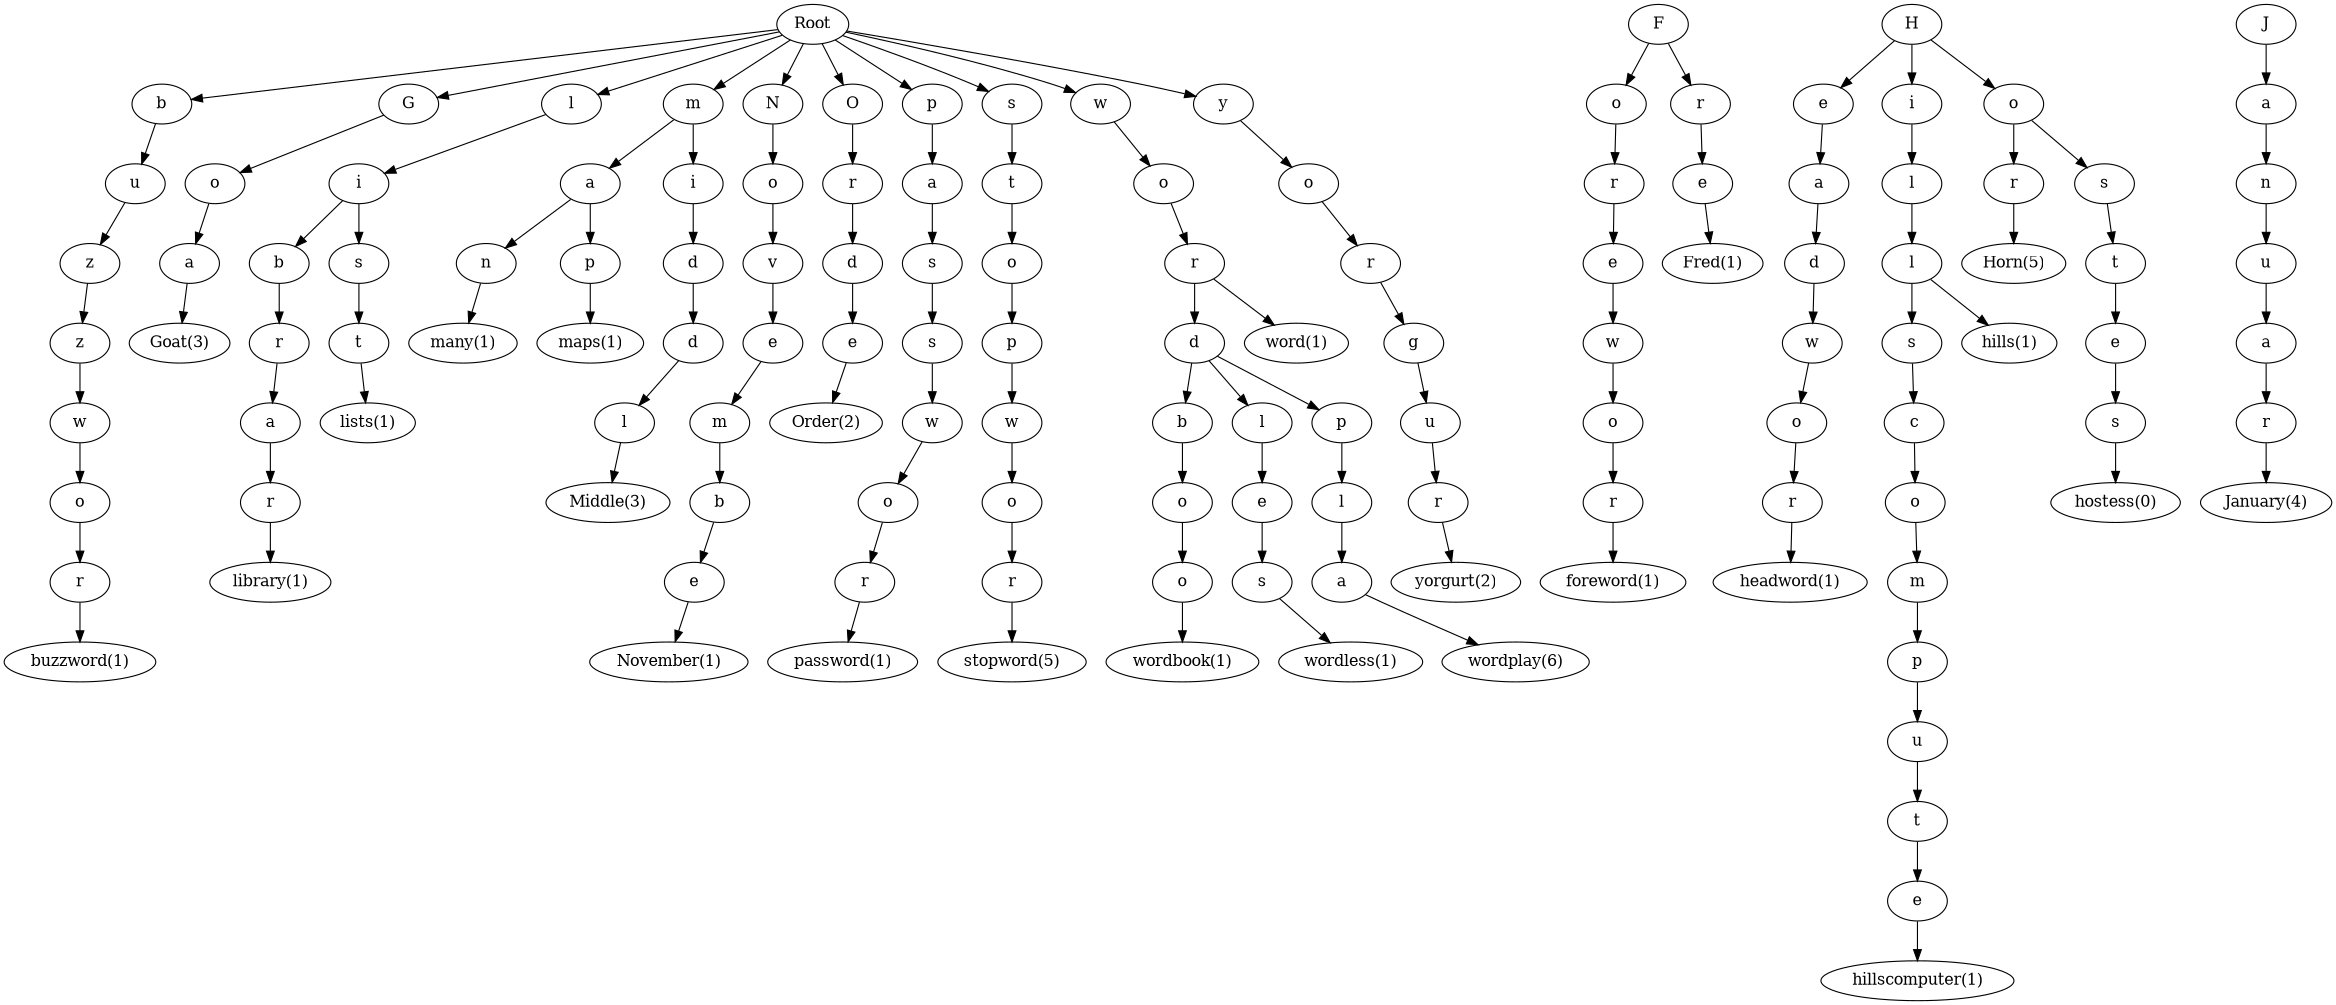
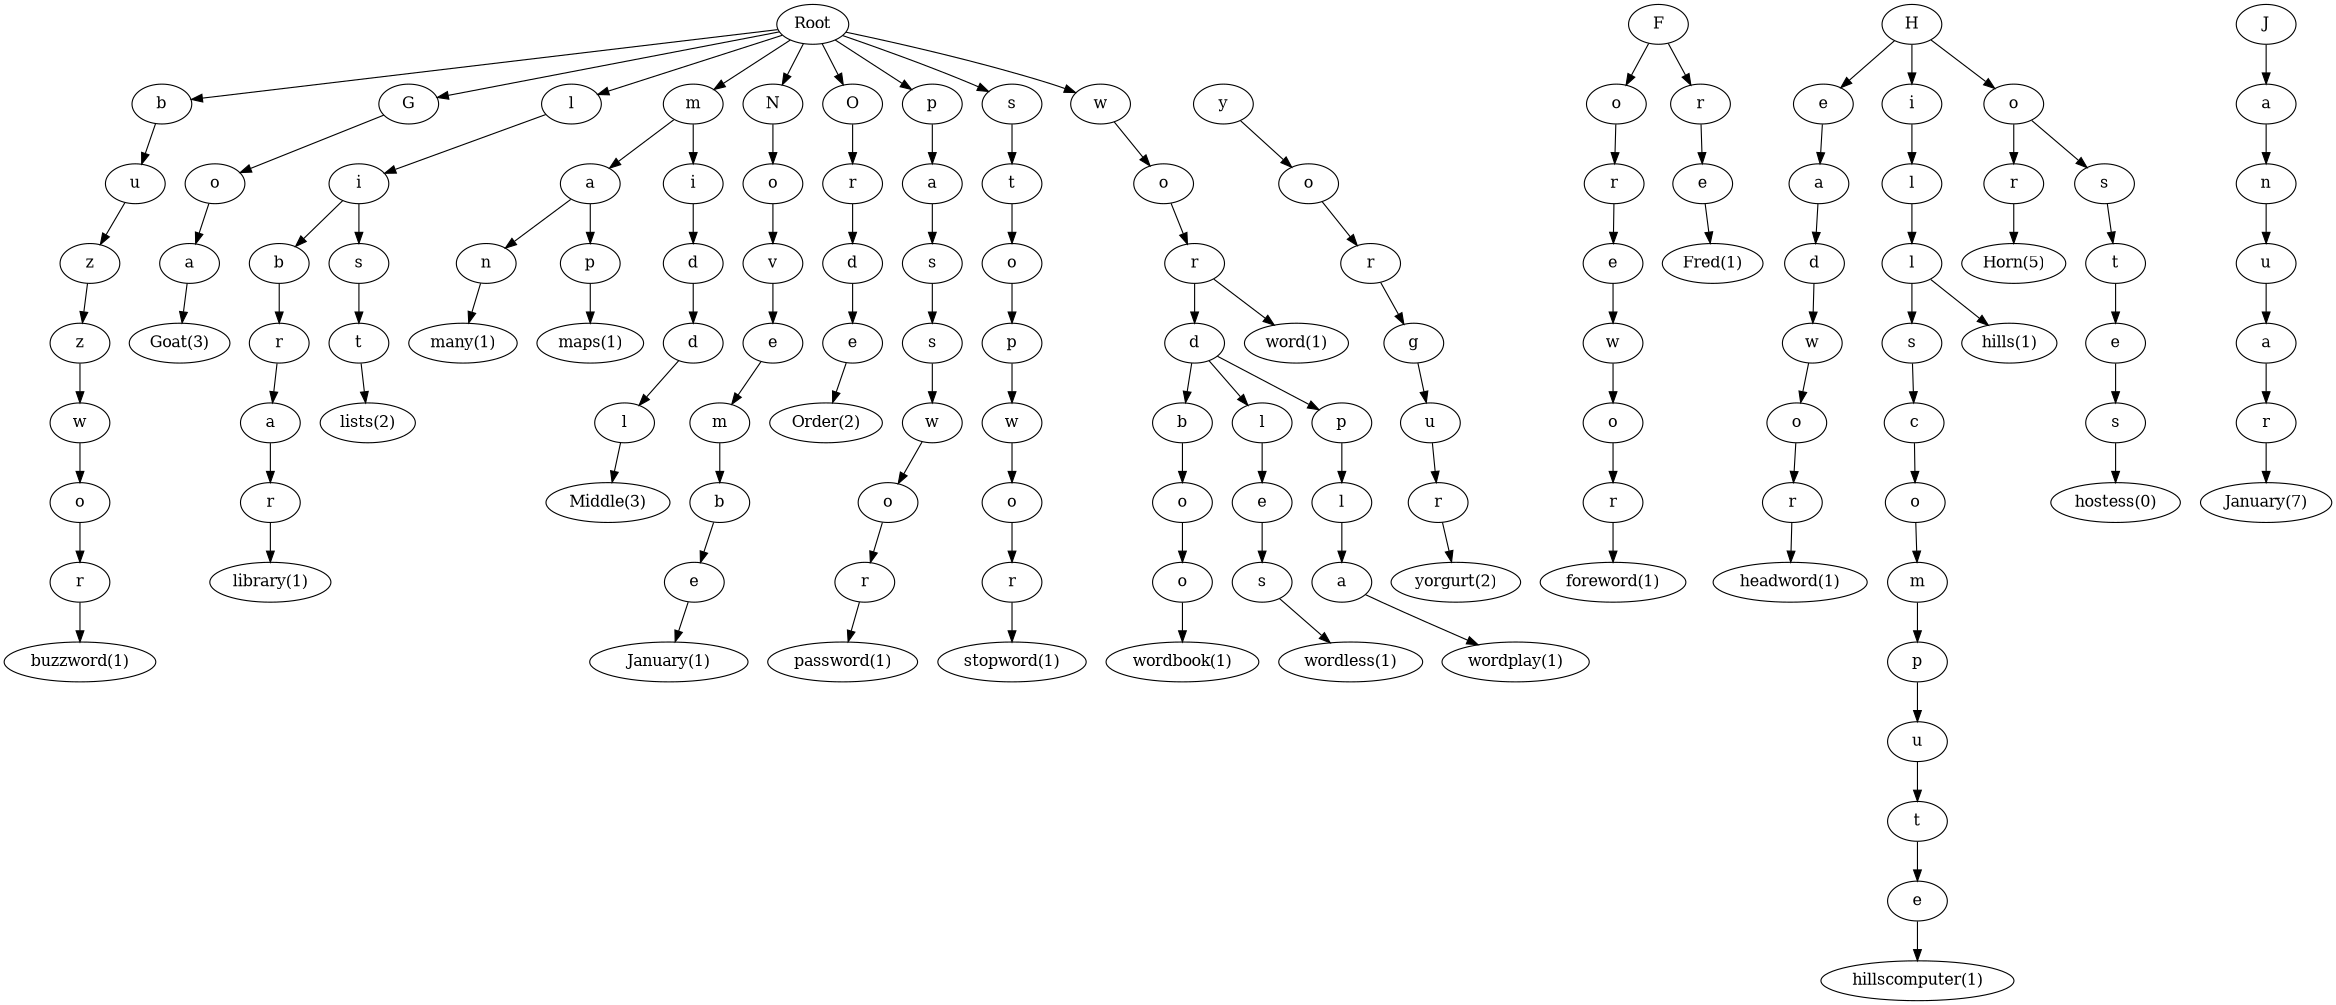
edge "Root" -> "y": removed
node "lists(1)": label "lists(1)" -> "lists(2)"
node "January(4)": label "January(4)" -> "January(7)"
node "November(1)": label "November(1)" -> "January(1)"
node "stopword(5)": label "stopword(5)" -> "stopword(1)"
node "wordplay(6)": label "wordplay(6)" -> "wordplay(1)"
